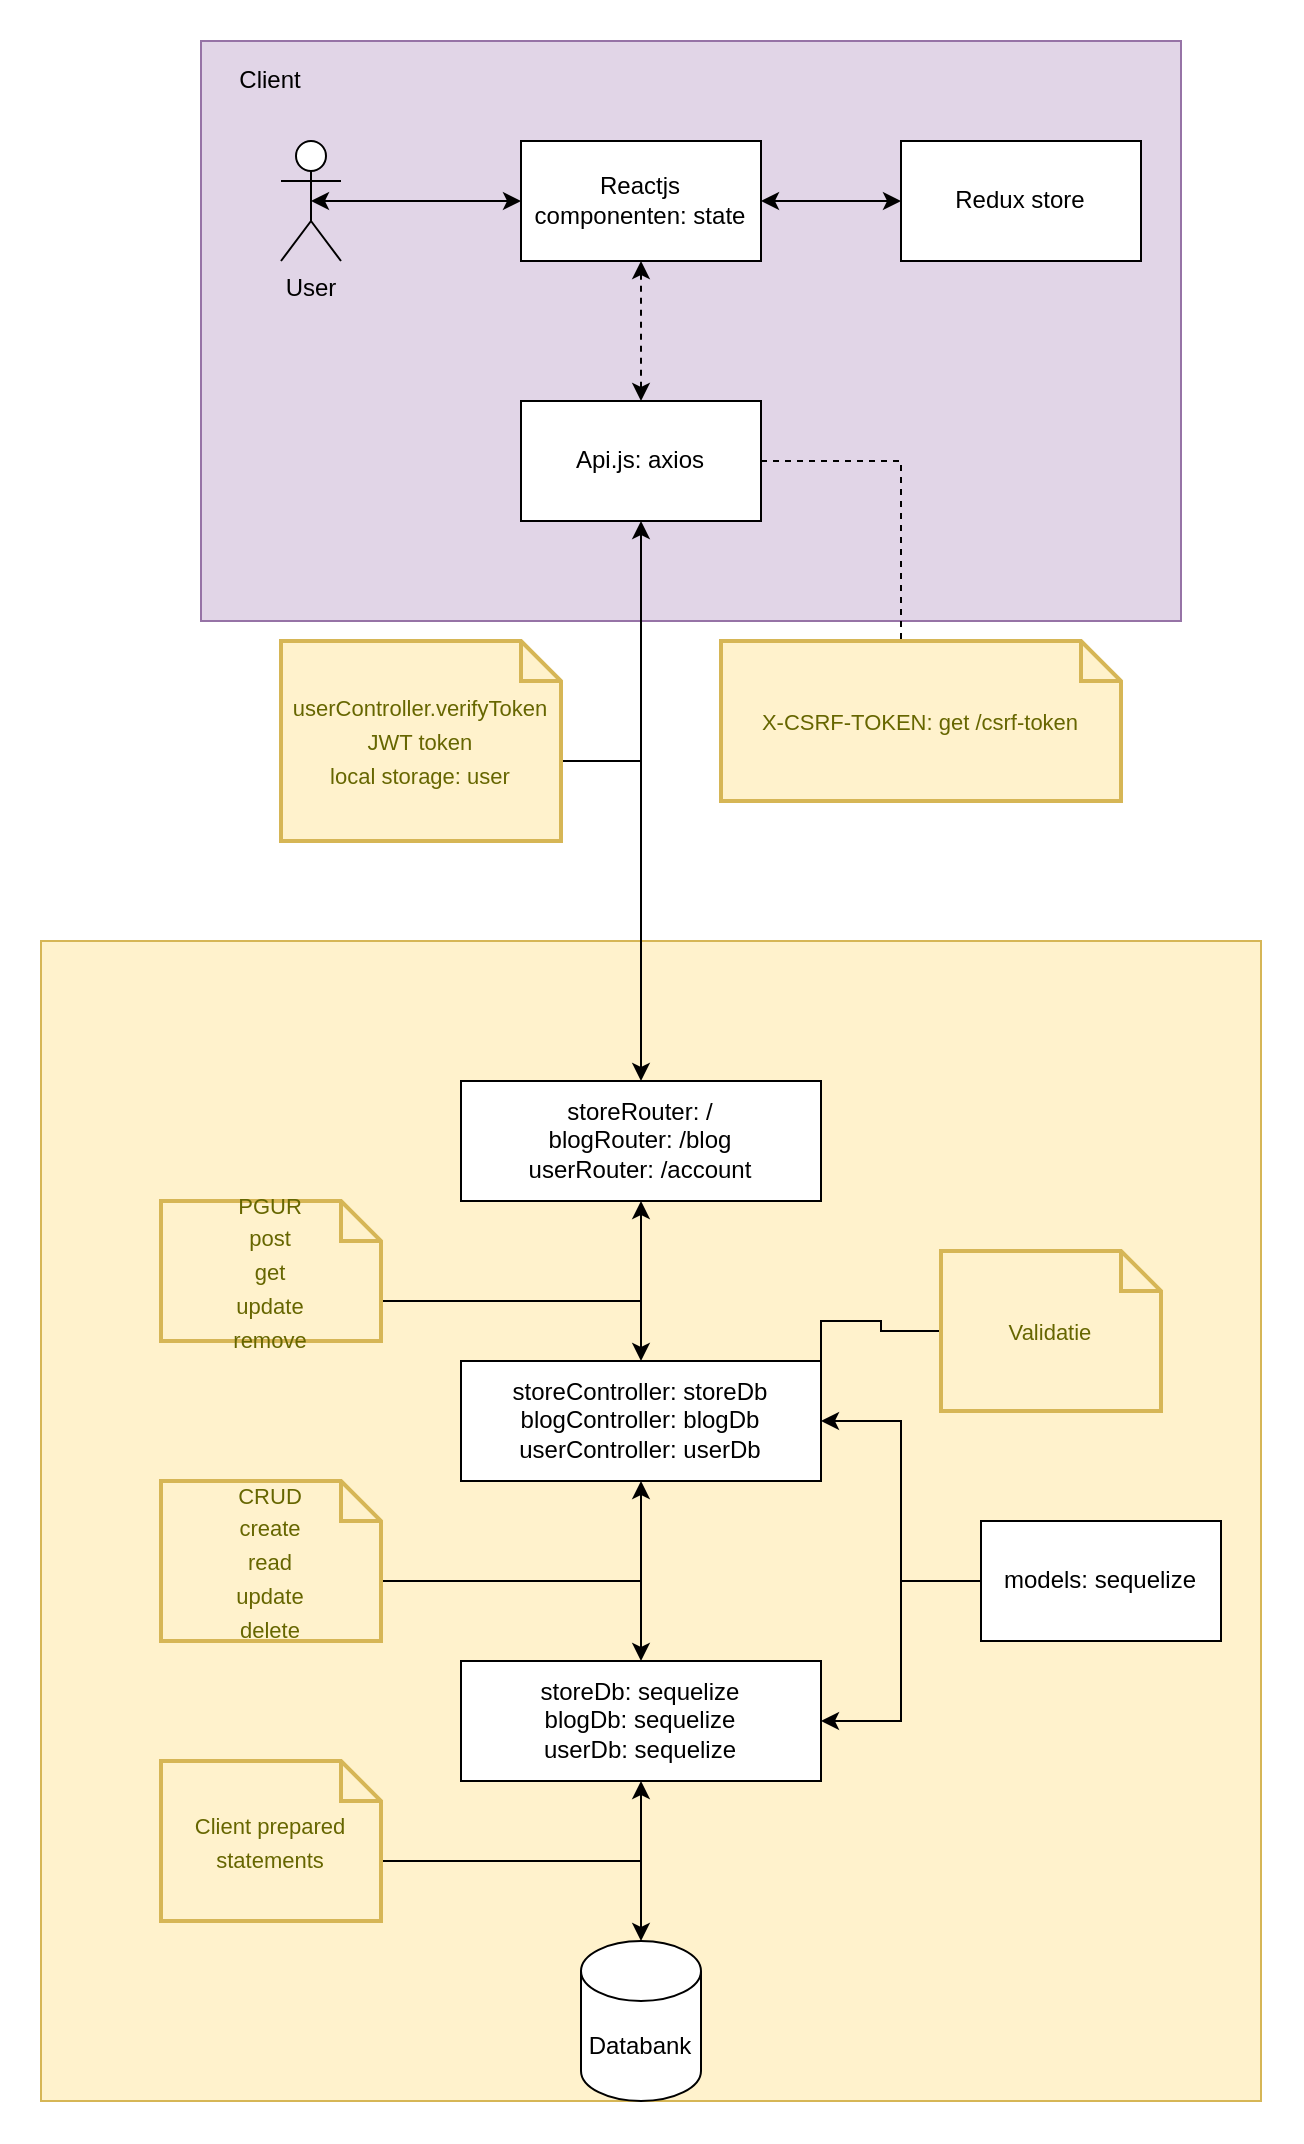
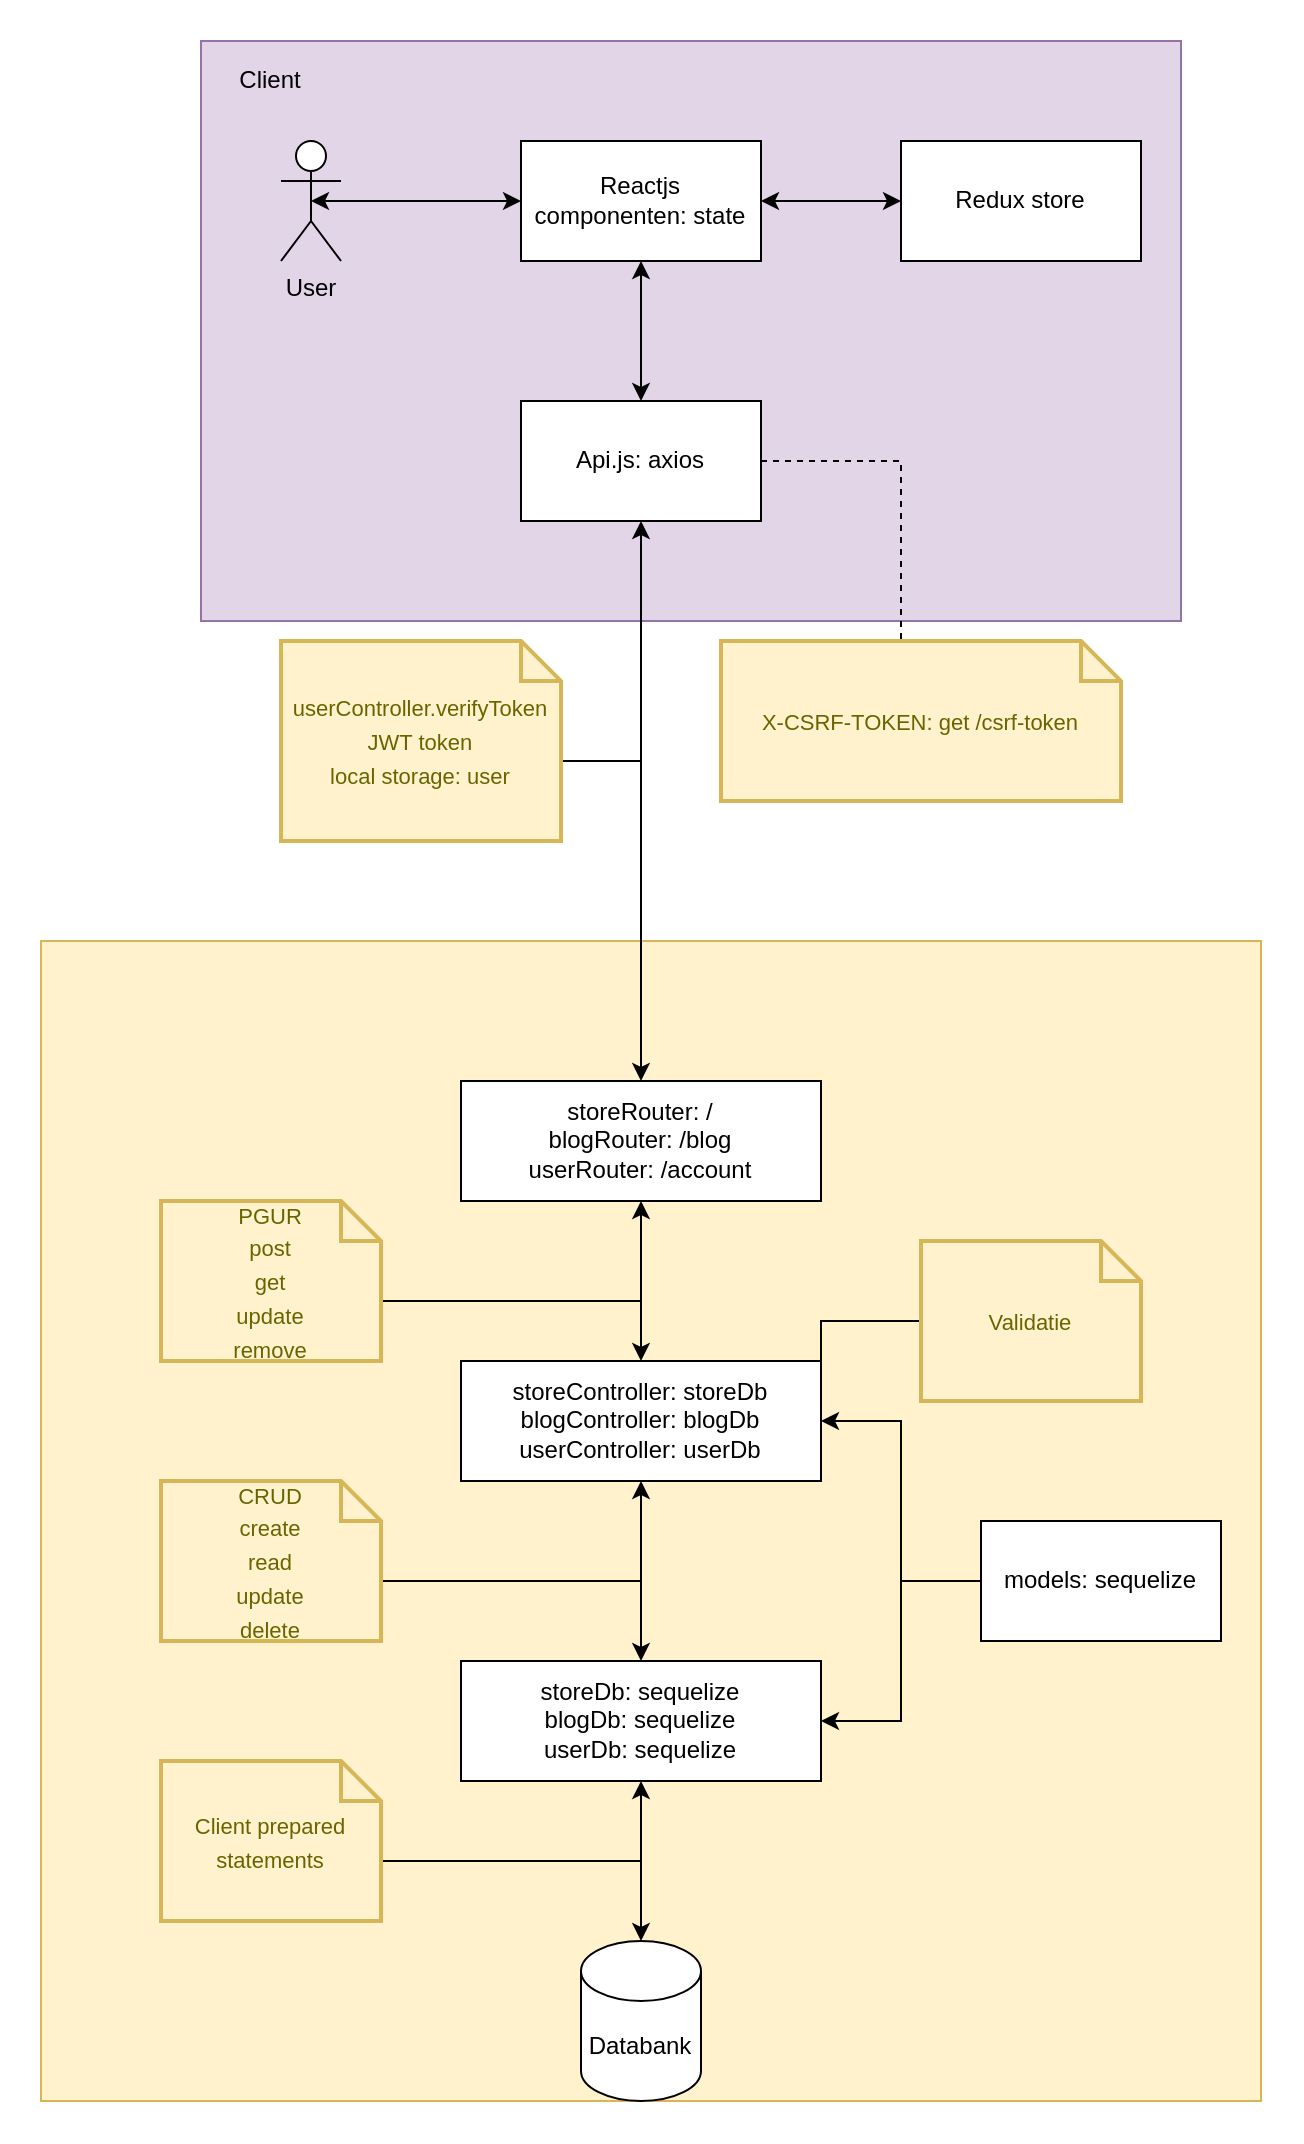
edge "Reactjs componenten: state" -- "Api.js: axios": style dashed -> solid
node "PGUR post get update remove": size 220x140 -> 220x160
node "Validatie": moved (1051, 1331) -> (1031, 1321)
